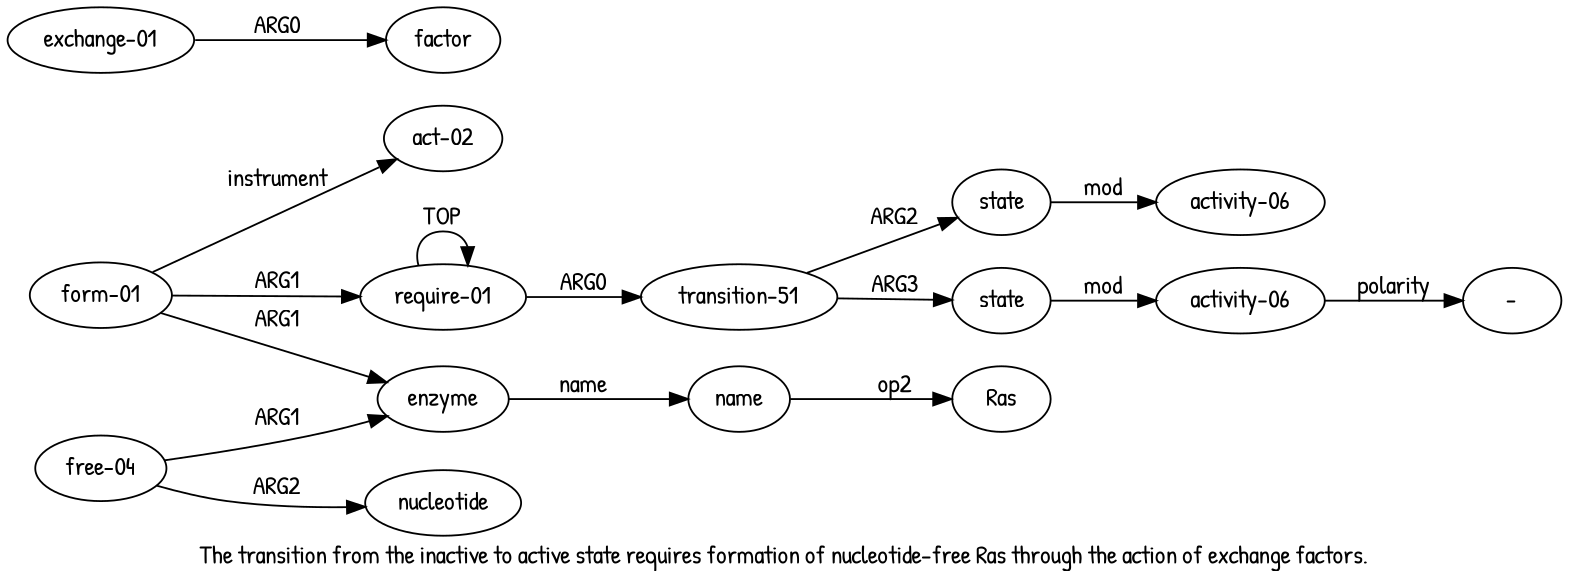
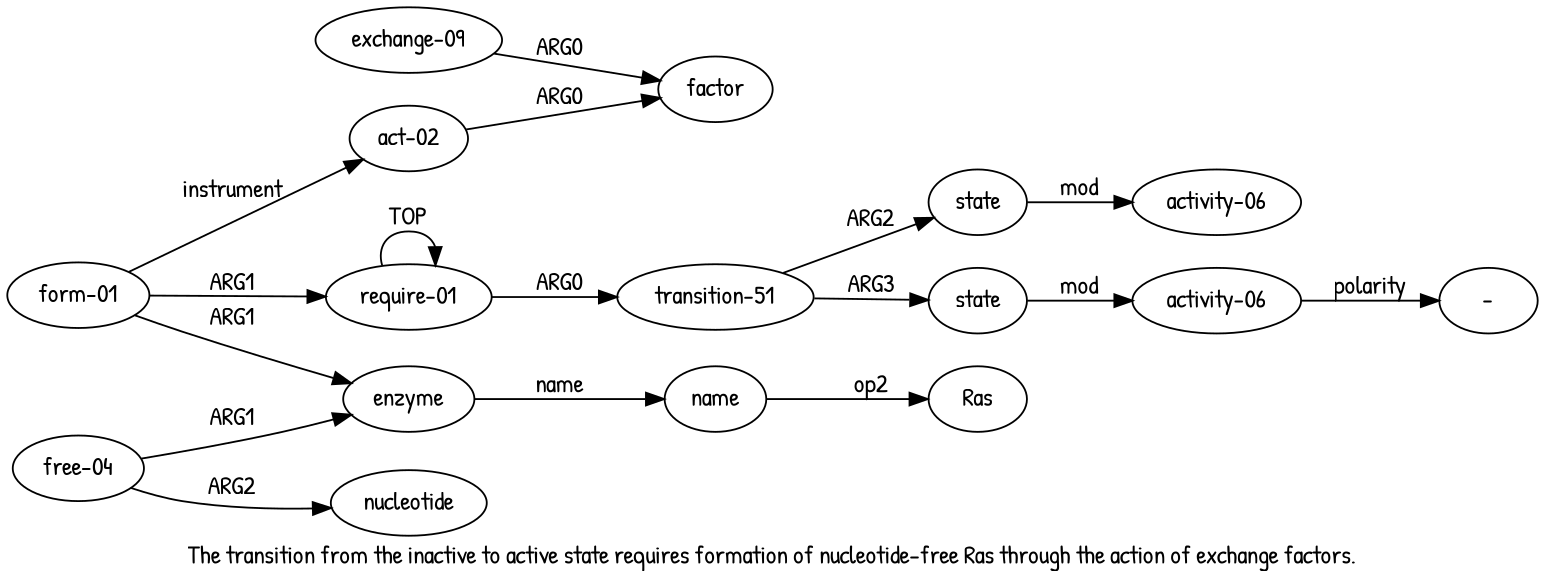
node "exchange-01": label "exchange-01" -> "exchange-09"
edge "act-02" -> "factor": added, label "ARG0"
